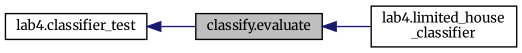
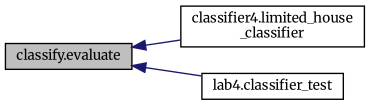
edge "classify.evaluate" -> "lab4.classifier_test": reversed
node "lab4.limited_house _classifier": label "lab4.limited_house _classifier" -> "classifier4.limited_house _classifier"
